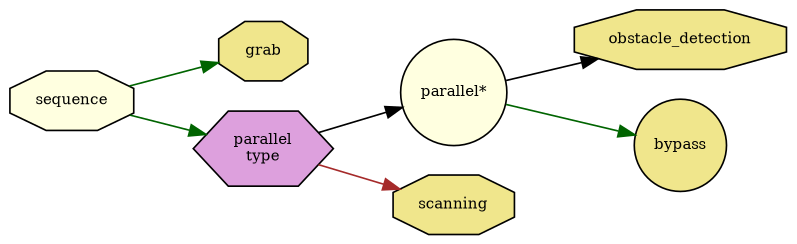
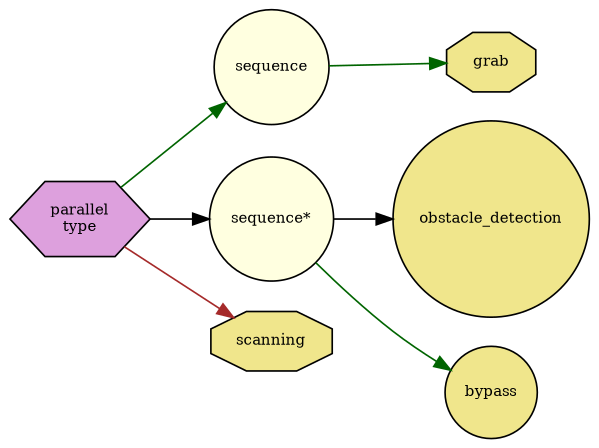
node "obstacle_detection": shape octagon -> circle
node "parallel*": label "parallel*" -> "sequence*"
node "sequence": shape octagon -> circle
edge "sequence" -> "parallel type": reversed
